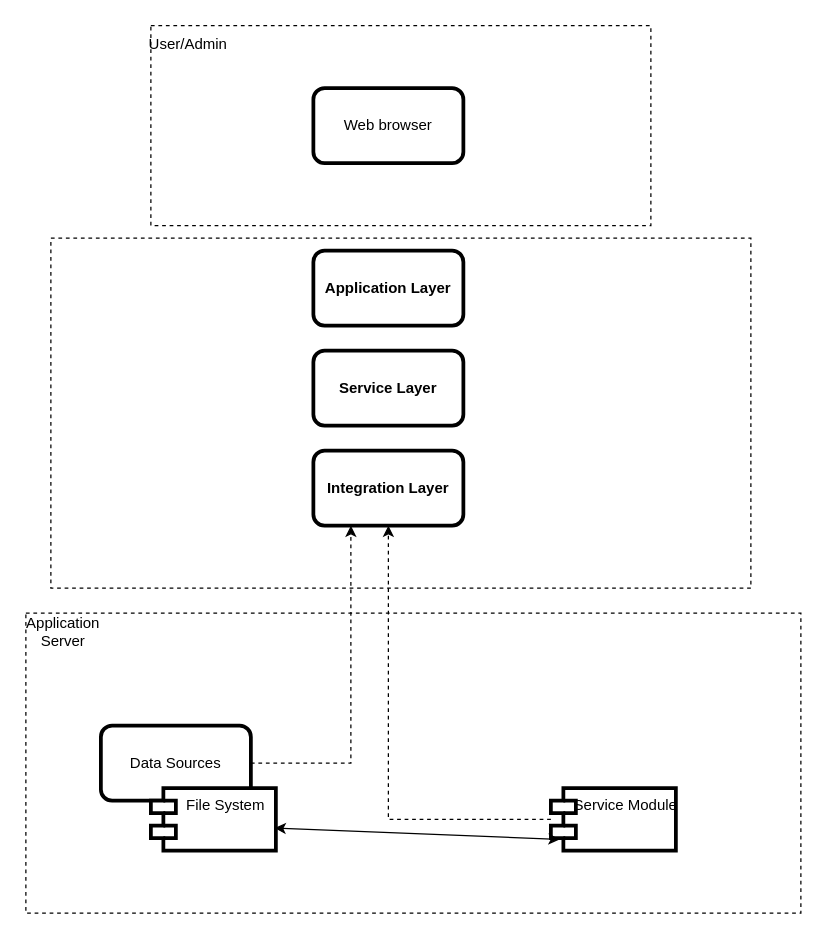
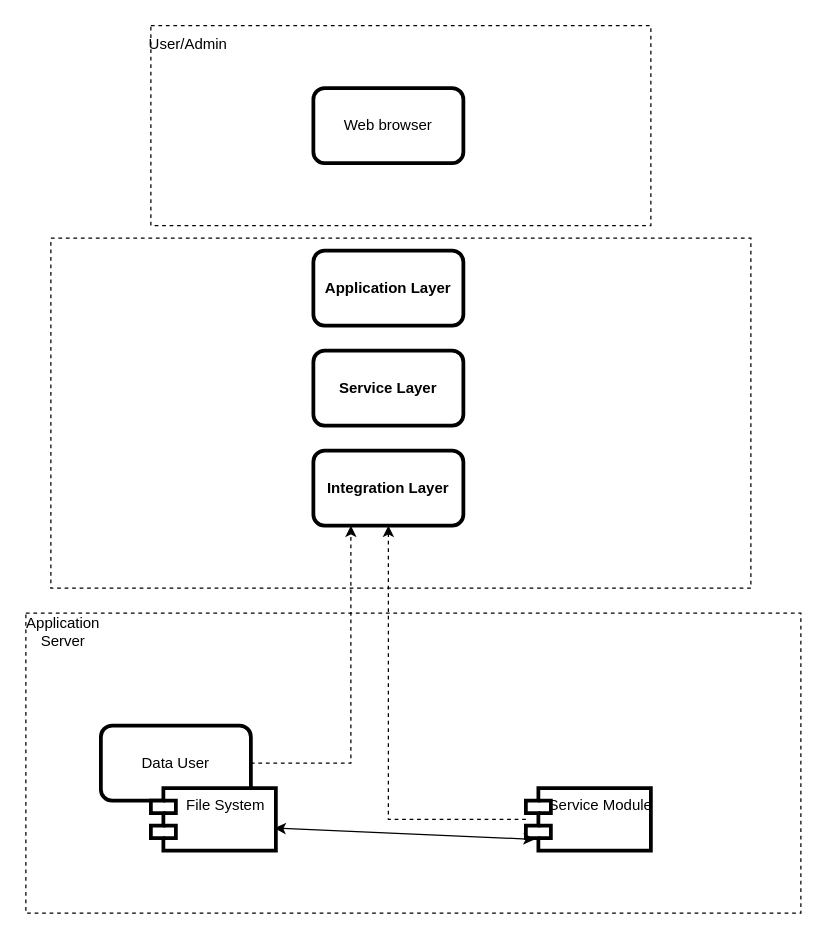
node "Data Sources": label "Data Sources" -> "Data User"
node "Service Module": moved (613, 819) -> (588, 819)
